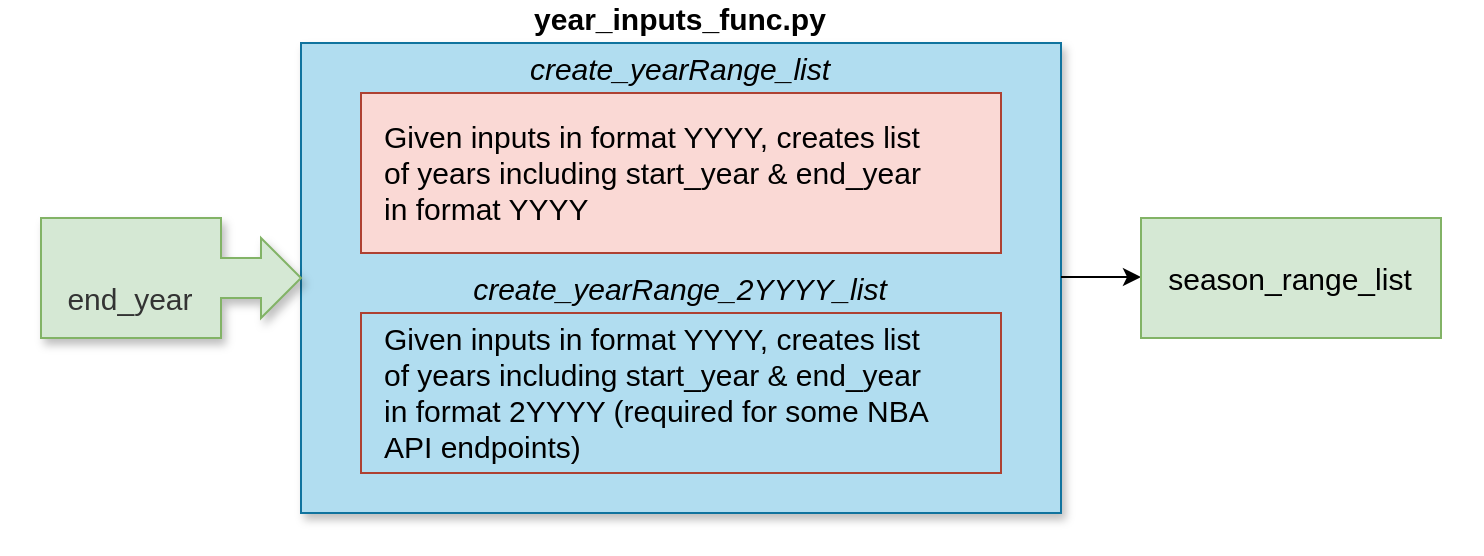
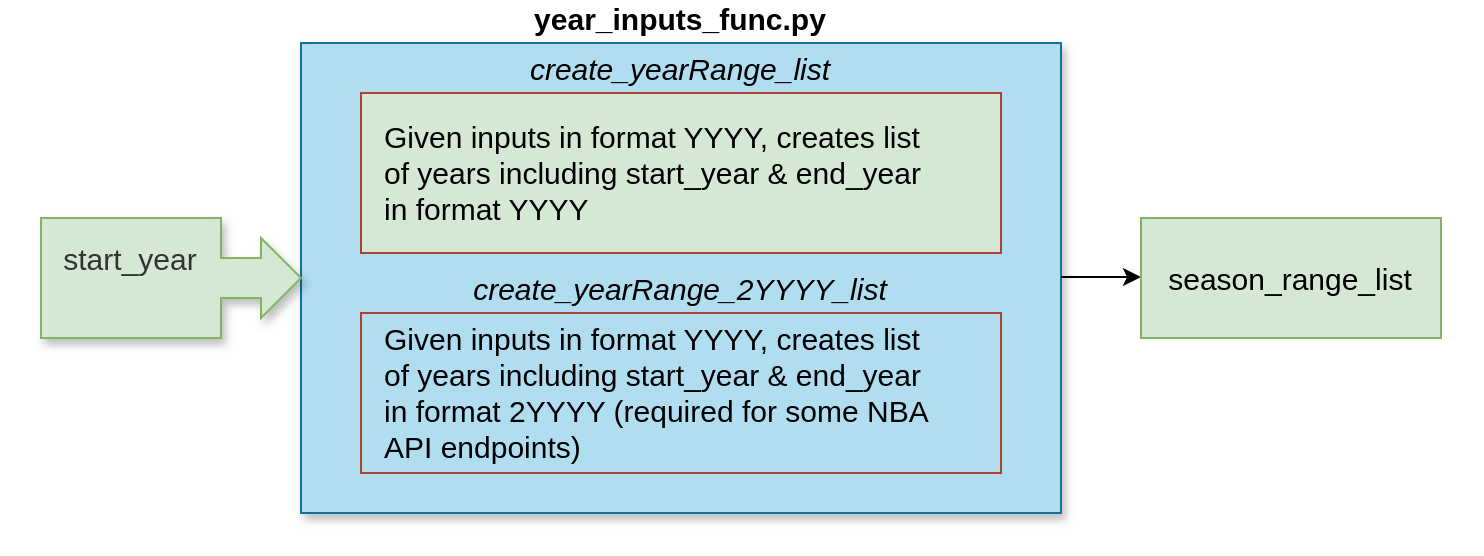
node "create_yearRange_list": fillcolor #fad9d5 -> #d5e8d4
node "start_year": added
node "end_year": removed
